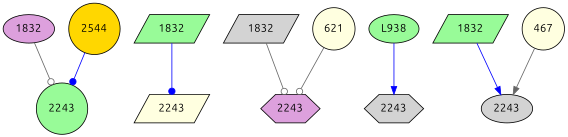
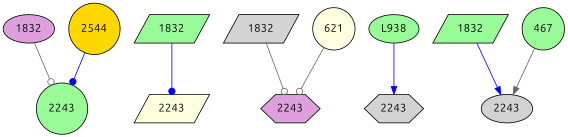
node "467": fillcolor lightyellow -> palegreen
